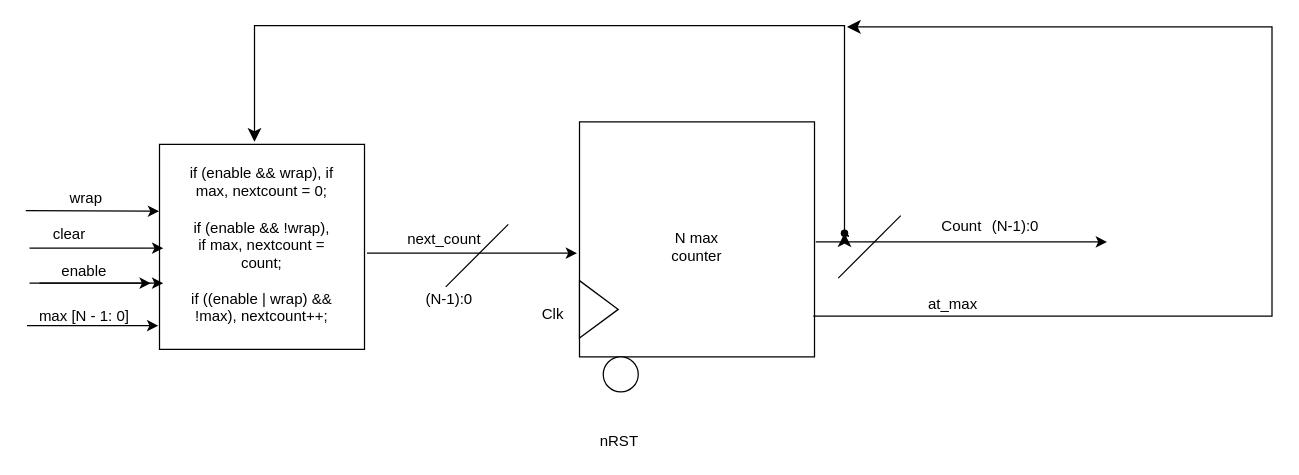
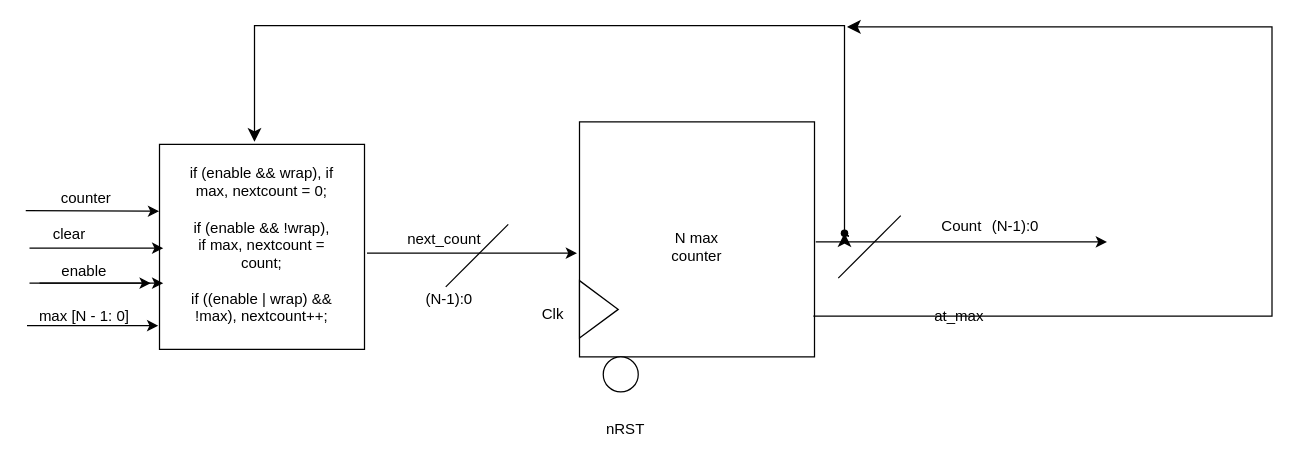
node "wrap": label "wrap" -> "counter"
node "at_max": moved (953, 304) -> (959, 317)
node "nRST": moved (619, 442) -> (626, 429)
